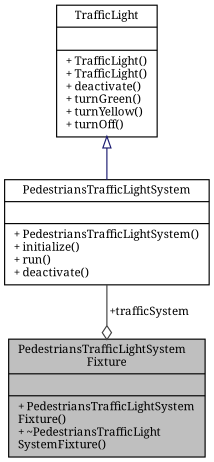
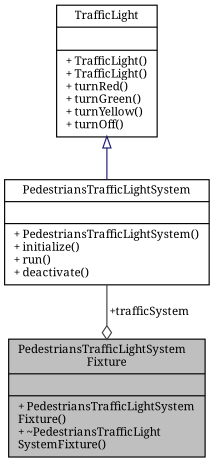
node "TrafficLight": text "+ deactivate()" -> "+ turnRed()"
